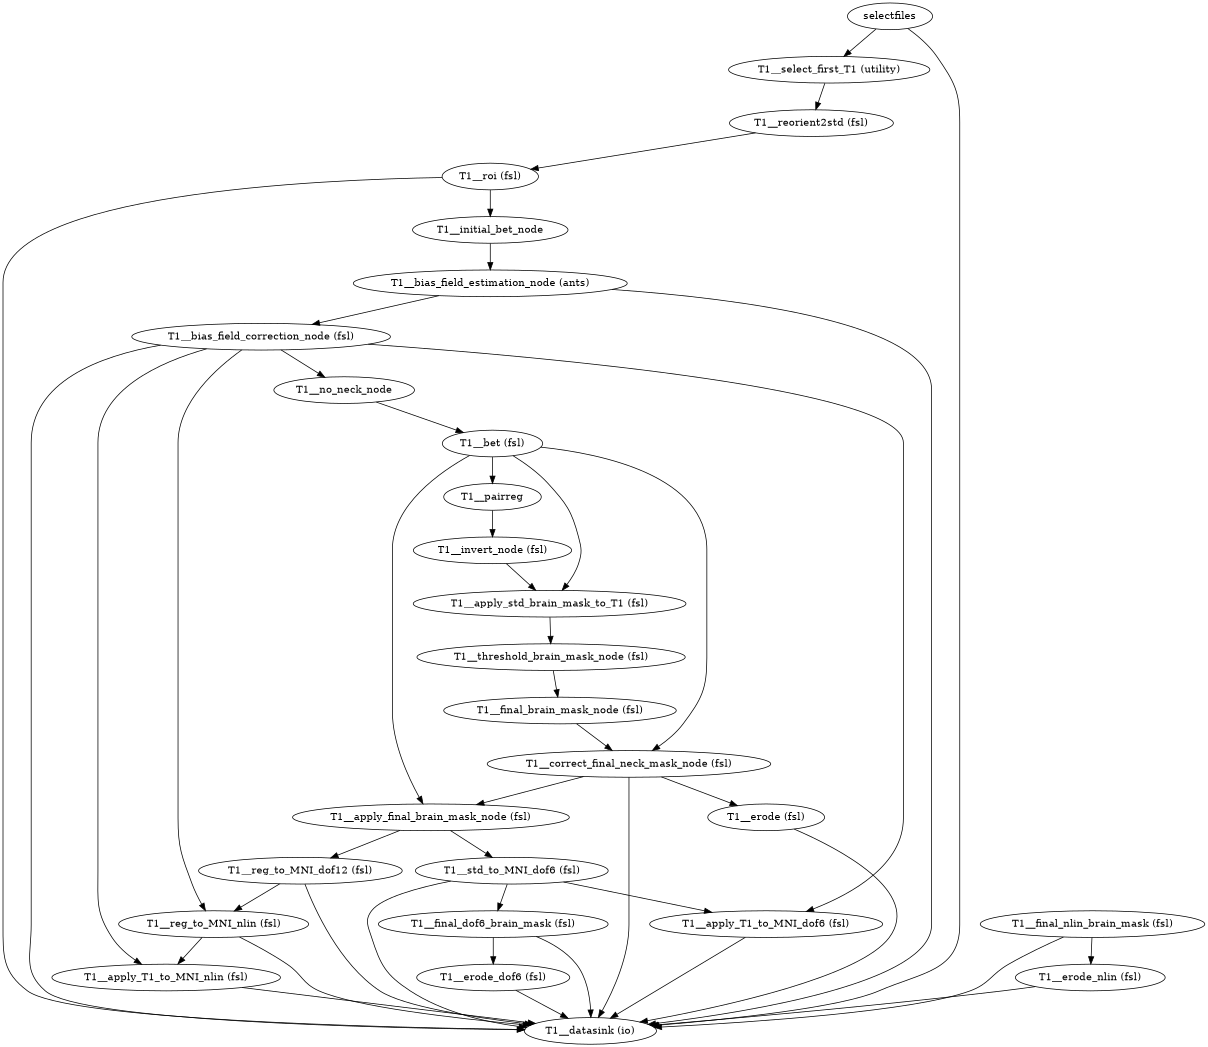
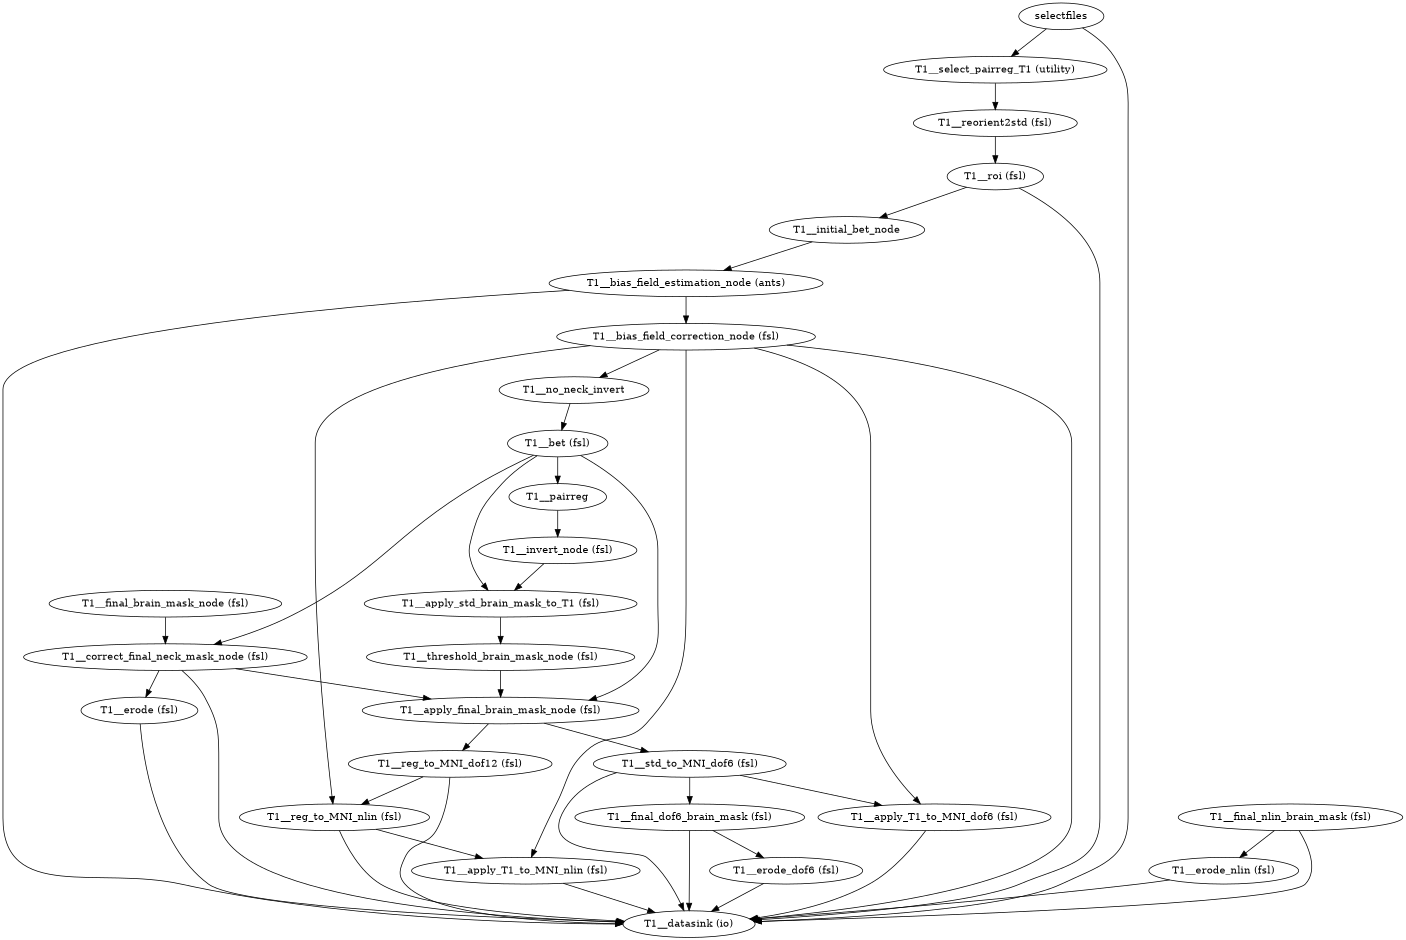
node "T1__select_first_T1 (utility)": label "T1__select_first_T1 (utility)" -> "T1__select_pairreg_T1 (utility)"
node "T1__no_neck_node": label "T1__no_neck_node" -> "T1__no_neck_invert"
edge "T1__threshold_brain_mask_node (fsl)" -> "T1__final_brain_mask_node (fsl)": now "T1__threshold_brain_mask_node (fsl)" -> "T1__apply_final_brain_mask_node (fsl)"
